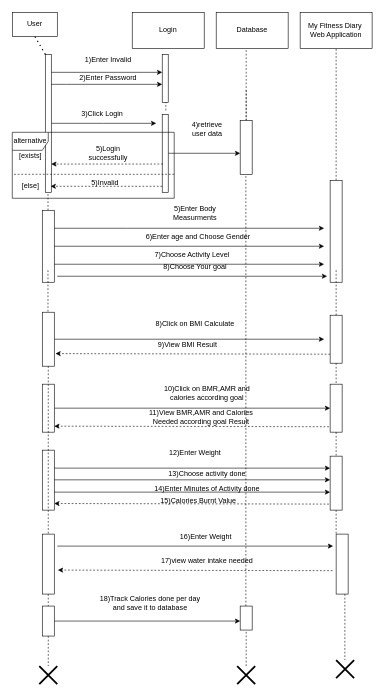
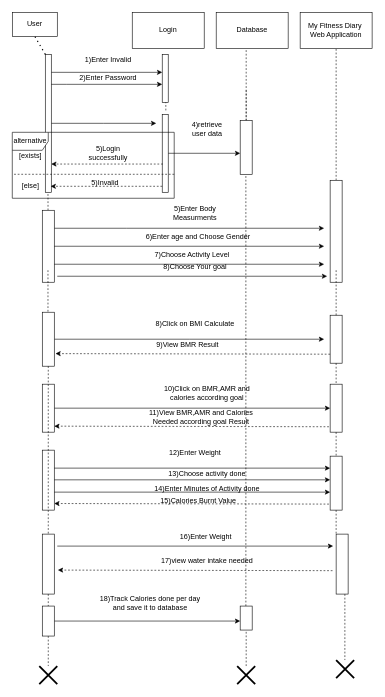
node "3)Click Login": removed
node "9)View BMI Result": label "9)View BMI Result" -> "9)View BMR Result"
